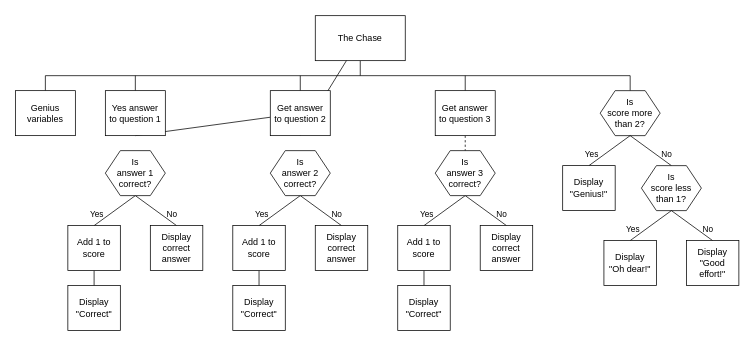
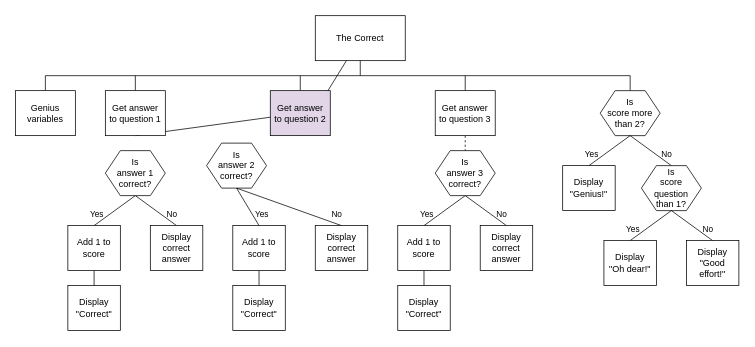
node "The Chase": label "The Chase" -> "The Correct"
node "Yes answer to question 1": label "Yes answer to question 1" -> "Get answer to question 1"
node "Get answer to question 2": fillcolor #ffffff -> #e1d5e7
node "Is answer 2 correct?": moved (300, 173) -> (237, 165)
node "Is score less than 1?": label "Is score less than 1?" -> "Is score question than 1?"
